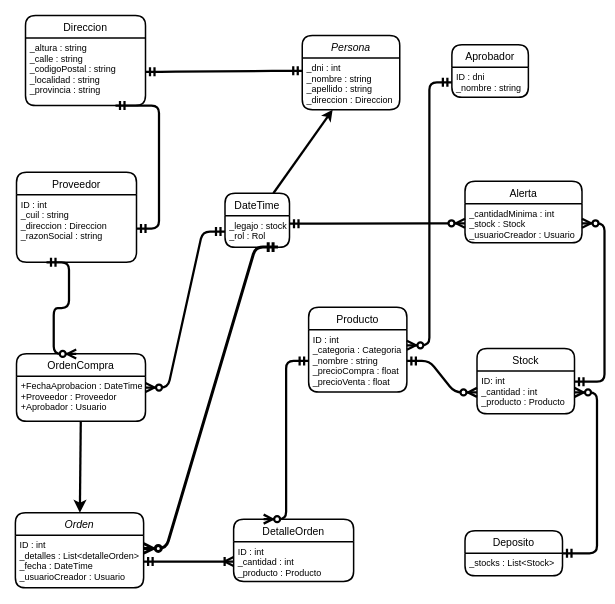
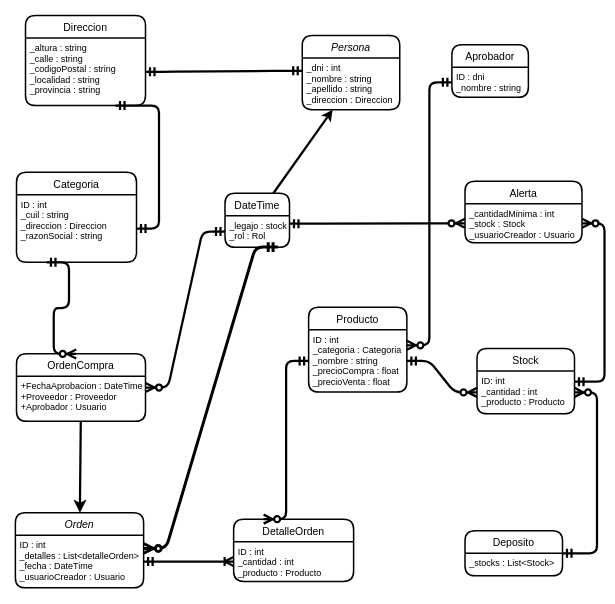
node "Proveedor": label "Proveedor" -> "Categoria"
